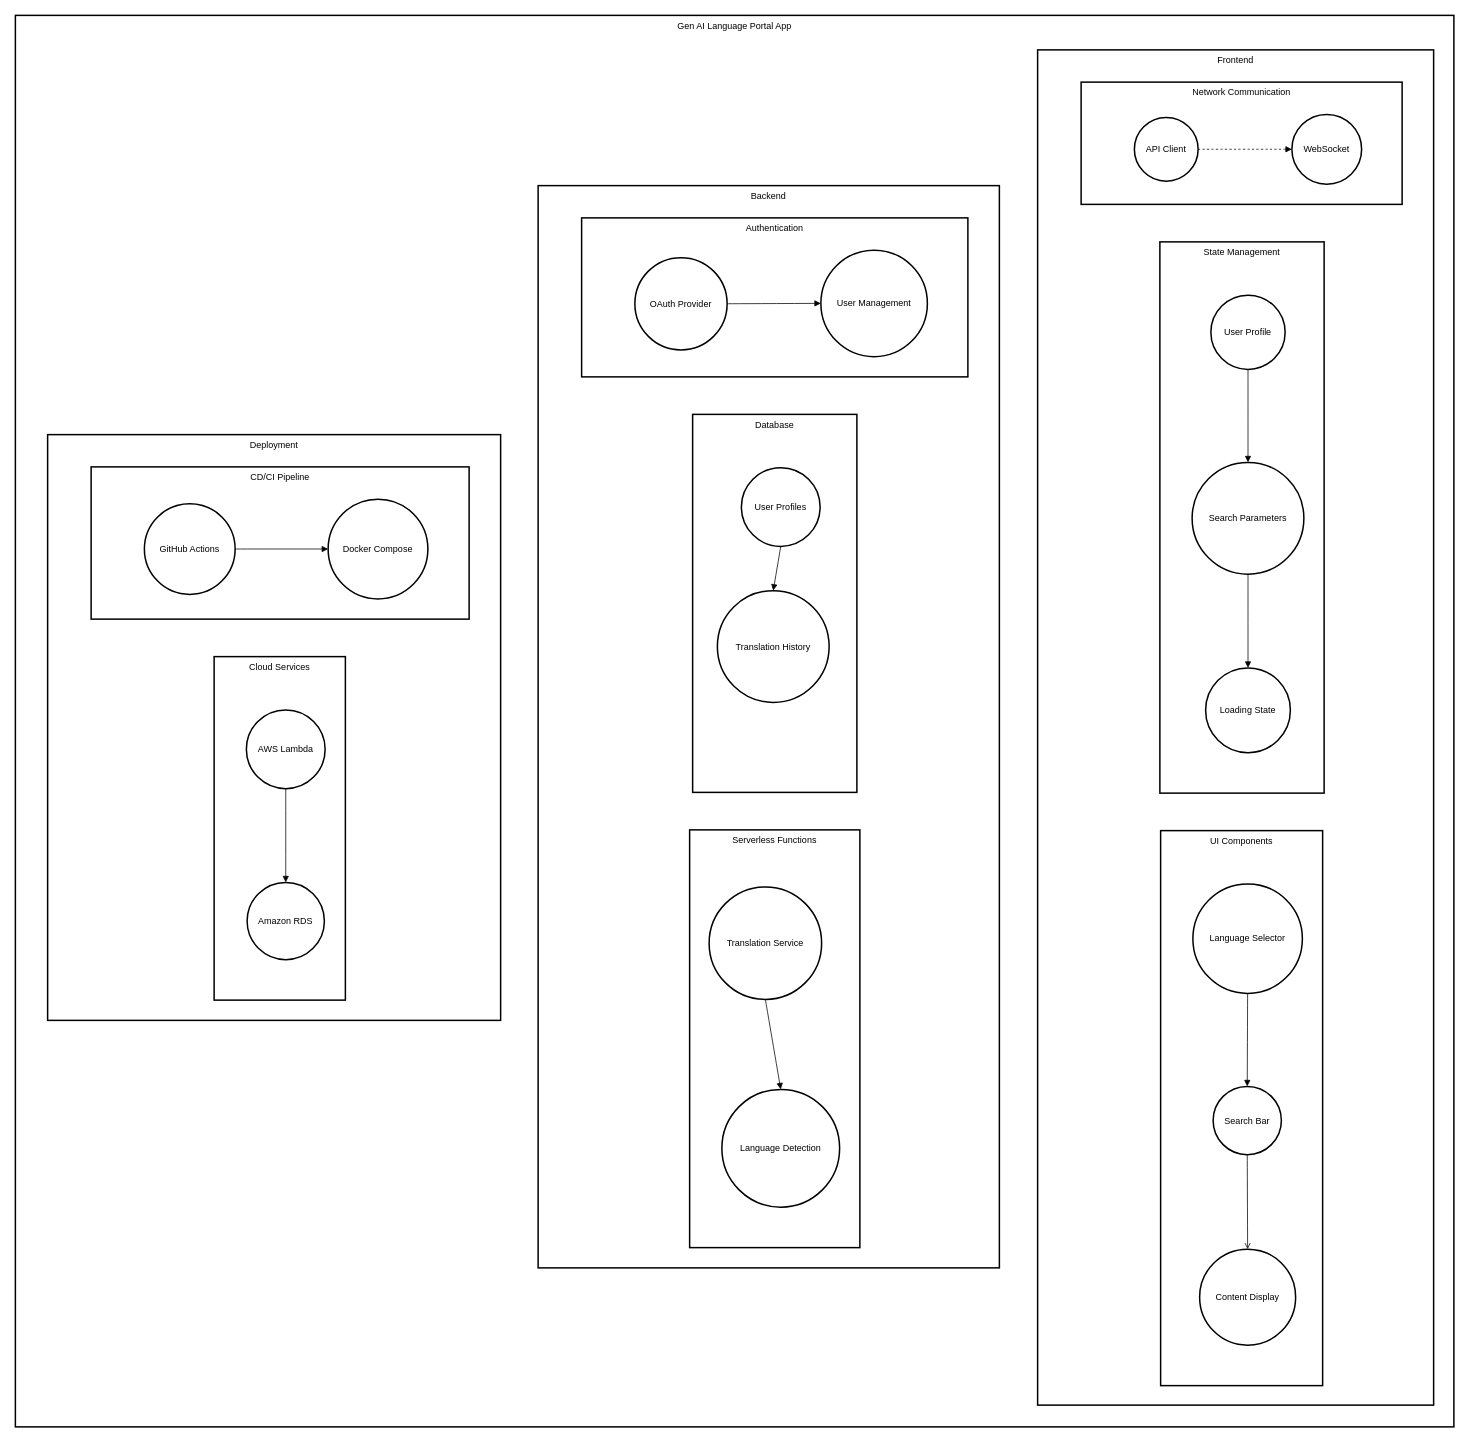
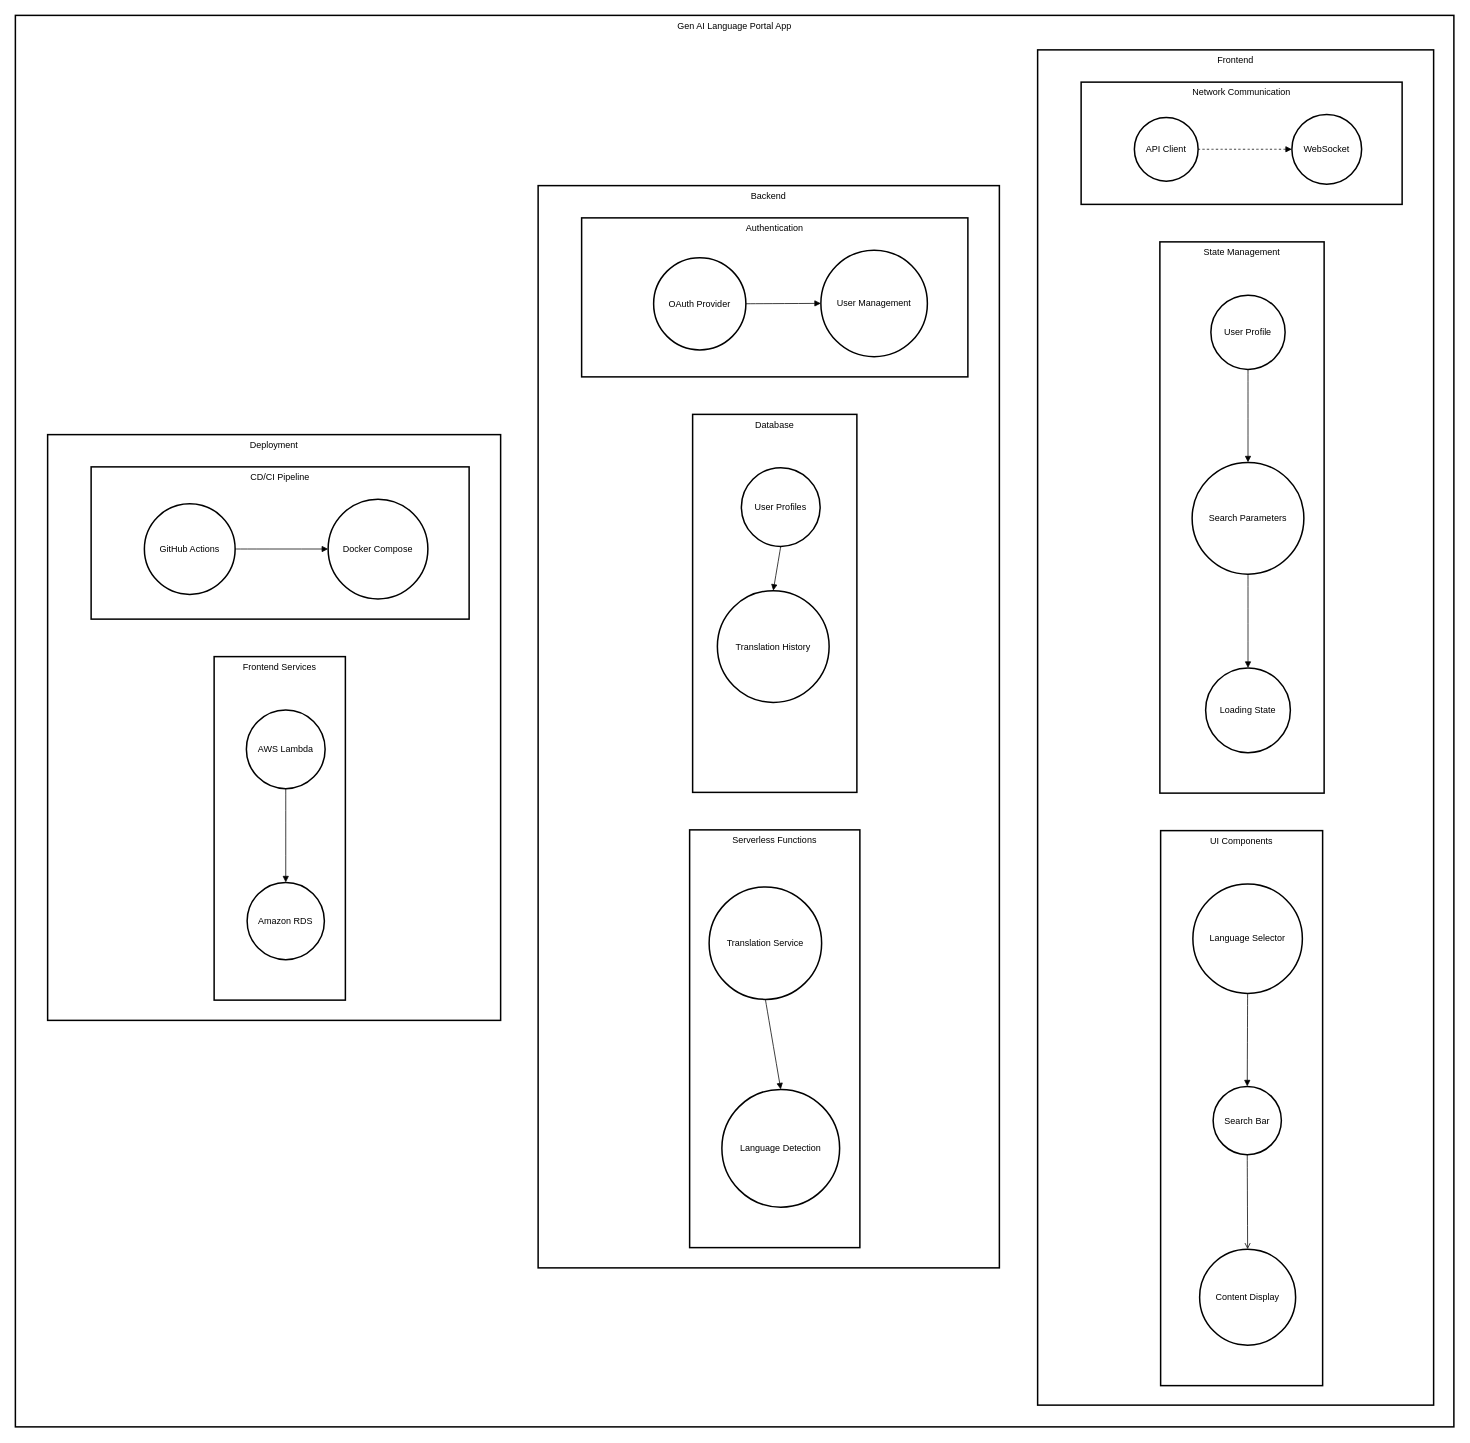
node "OAuth Provider": moved (681, 304) -> (700, 304)
node "Cloud Services": label "Cloud Services" -> "Frontend Services"
